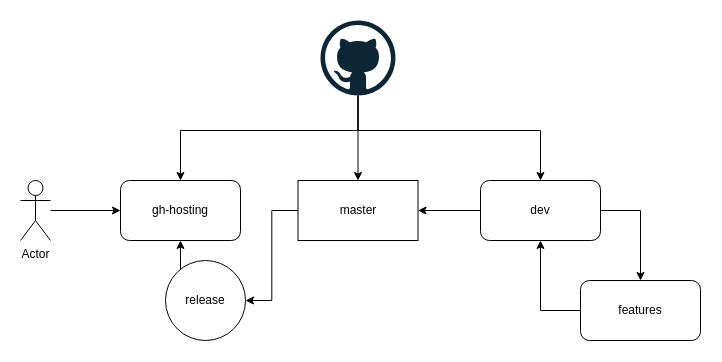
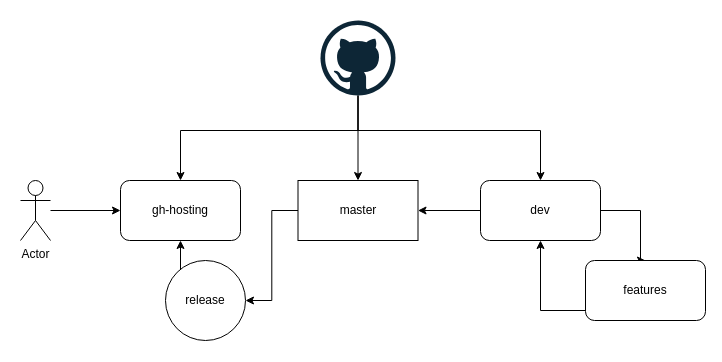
node "features": moved (641, 311) -> (646, 291)
